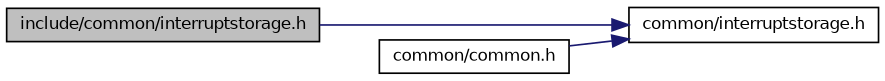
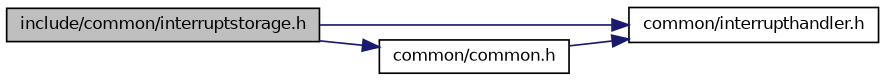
node "common/interruptstorage.h": label "common/interruptstorage.h" -> "common/interrupthandler.h"
edge "include/common/interruptstorage.h" -> "common/common.h": added
